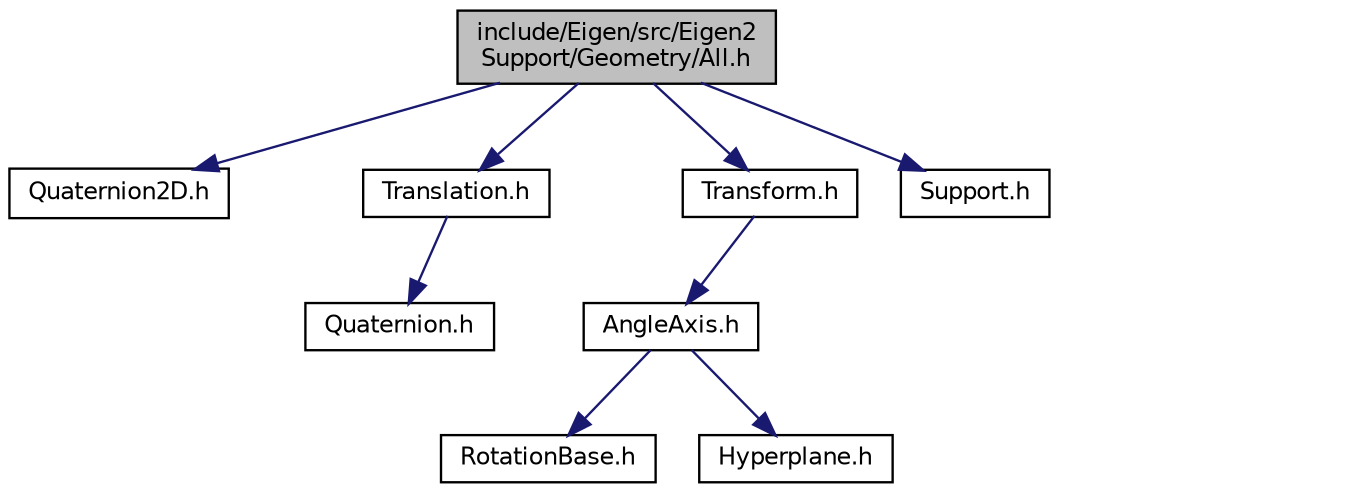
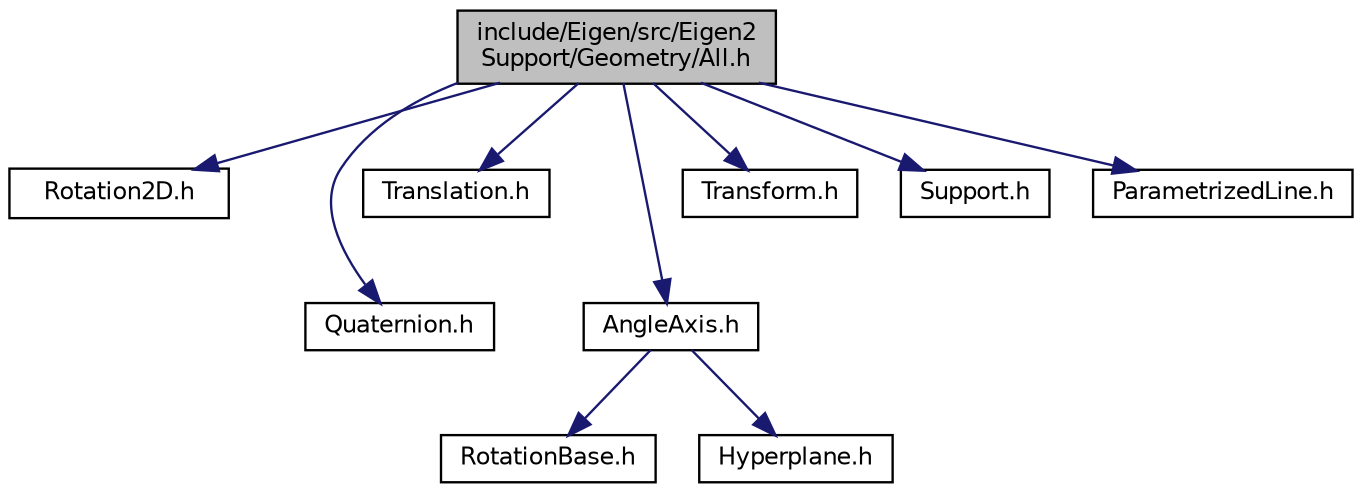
node "Quaternion2D.h": label "Quaternion2D.h" -> "Rotation2D.h"
node "ParametrizedLine.h": added
edge "Translation.h" -> "Quaternion.h": now "include/Eigen/src/Eigen2 Support/Geometry/All.h" -> "Quaternion.h"
edge "Transform.h" -> "AngleAxis.h": now "include/Eigen/src/Eigen2 Support/Geometry/All.h" -> "AngleAxis.h"
